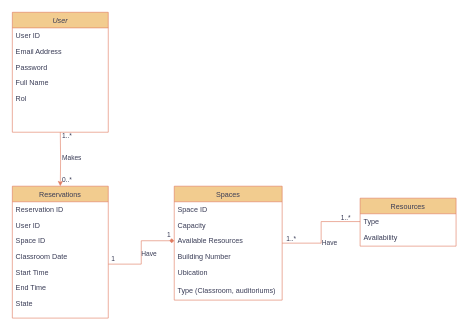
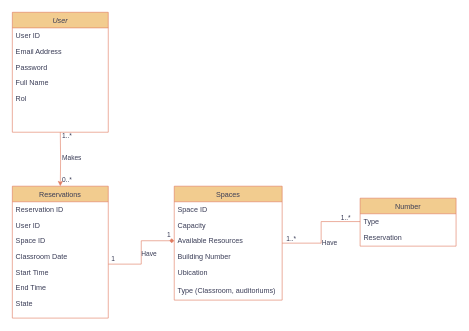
node "Resources": label "Resources" -> "Number"
node "Availability": label "Availability" -> "Reservation"
